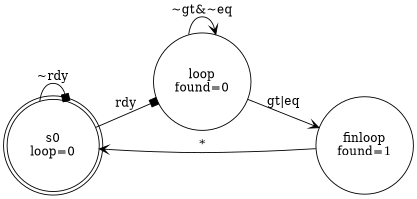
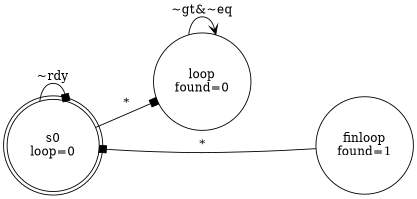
edge "s0 loop=0" -> "loop found=0": label "rdy" -> "*"
edge "loop found=0" -> "finloop found=1": removed, label "gt|eq"
edge "finloop found=1" -> "s0 loop=0": arrowhead vee -> box
